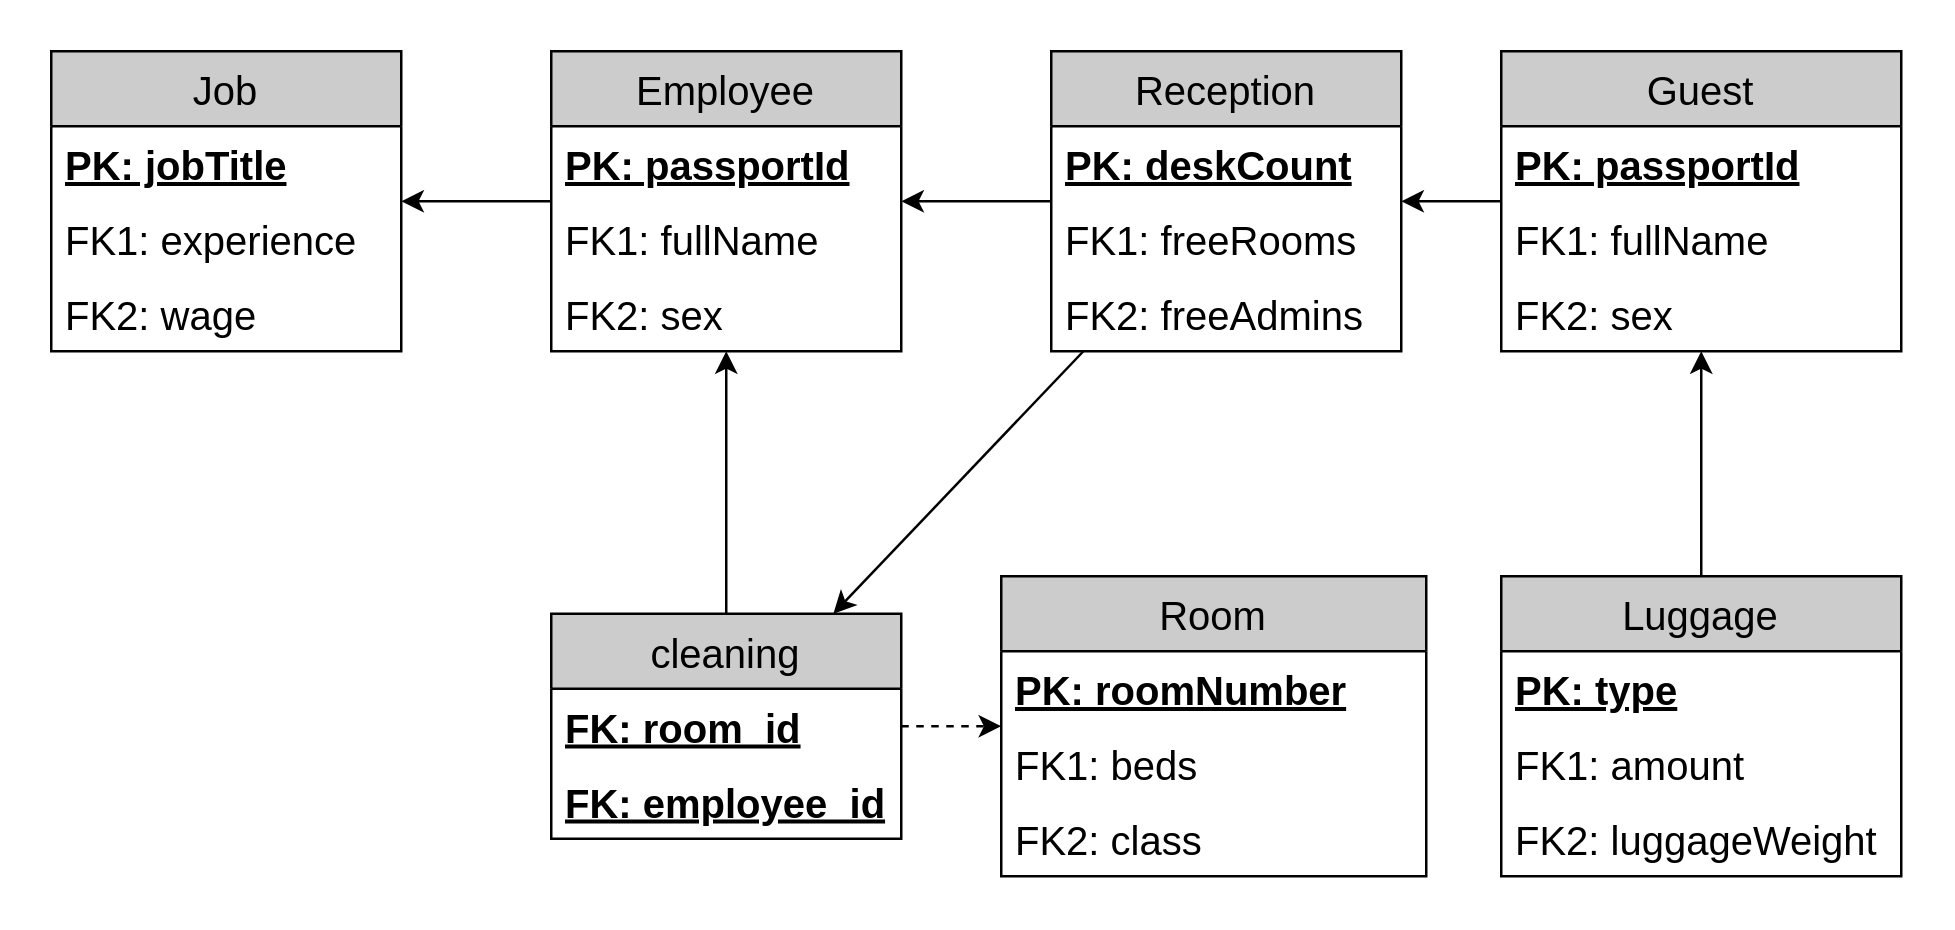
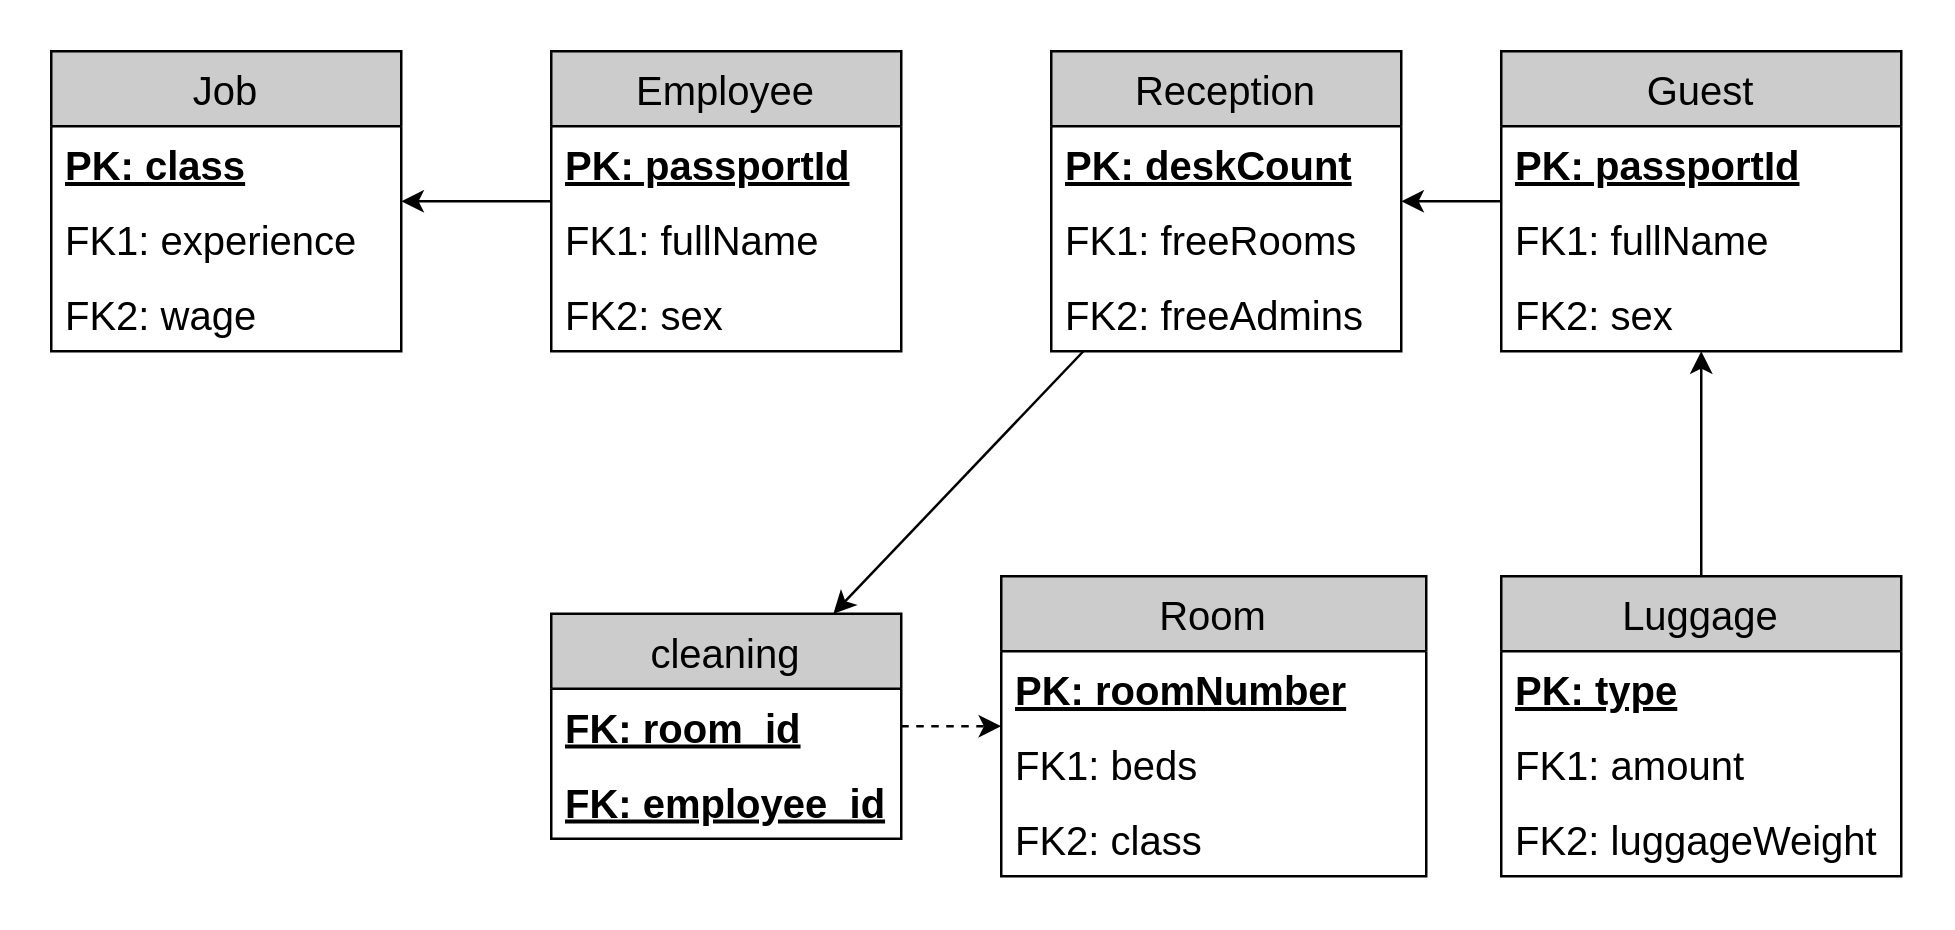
node "PK: jobTitle": label "PK: jobTitle" -> "PK: class"
edge "Reception" -> "Employee": removed
edge "cleaning" -> "Employee": removed
